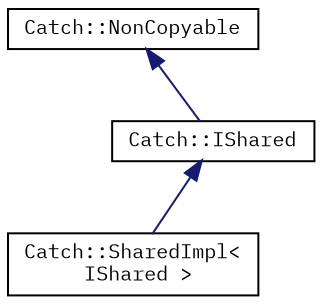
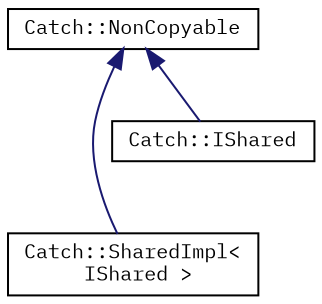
edge "Catch::SharedImpl< IShared >" -> "Catch::IShared": now "Catch::SharedImpl< IShared >" -> "Catch::NonCopyable"
